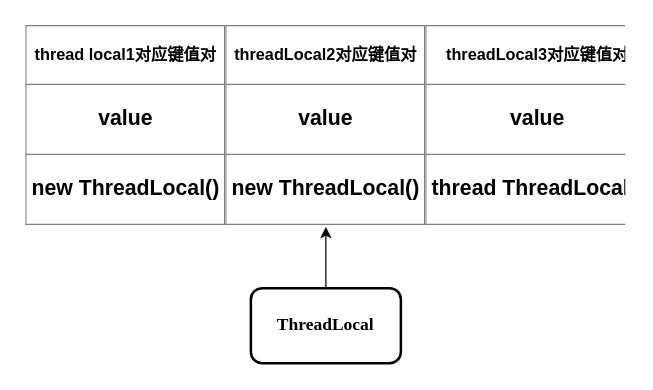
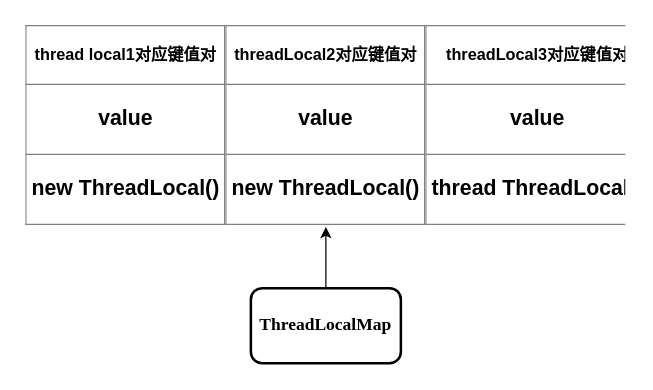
node "ThreadLocal": label "ThreadLocal" -> "ThreadLocalMap"
